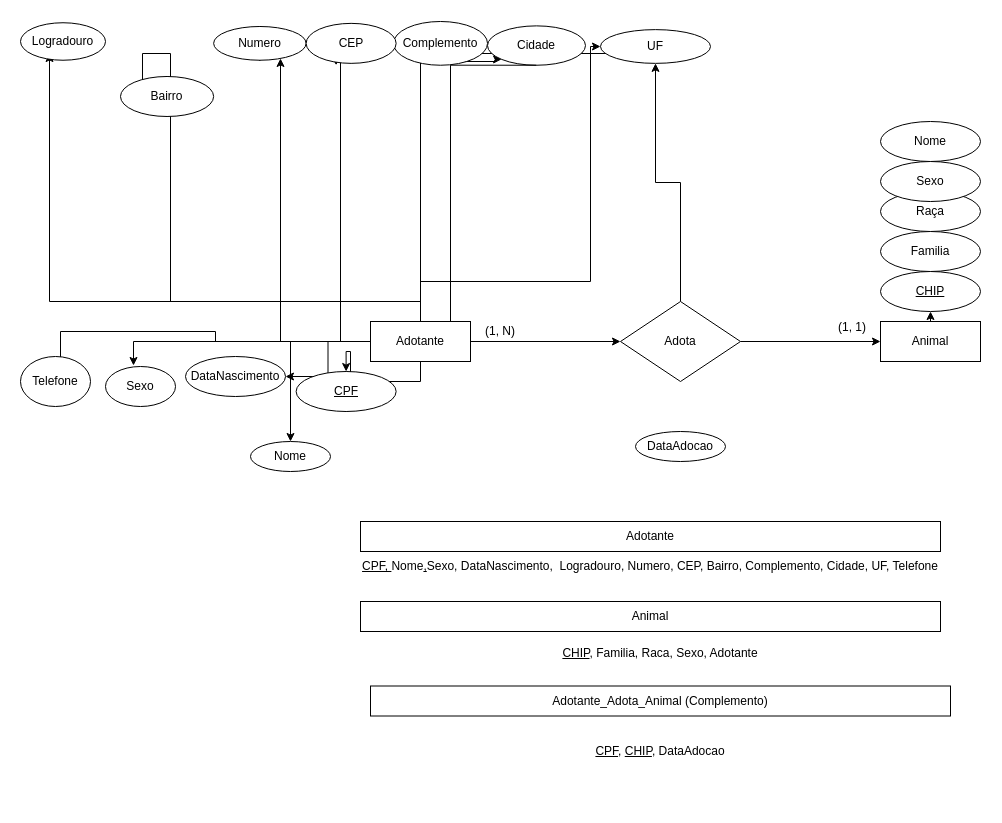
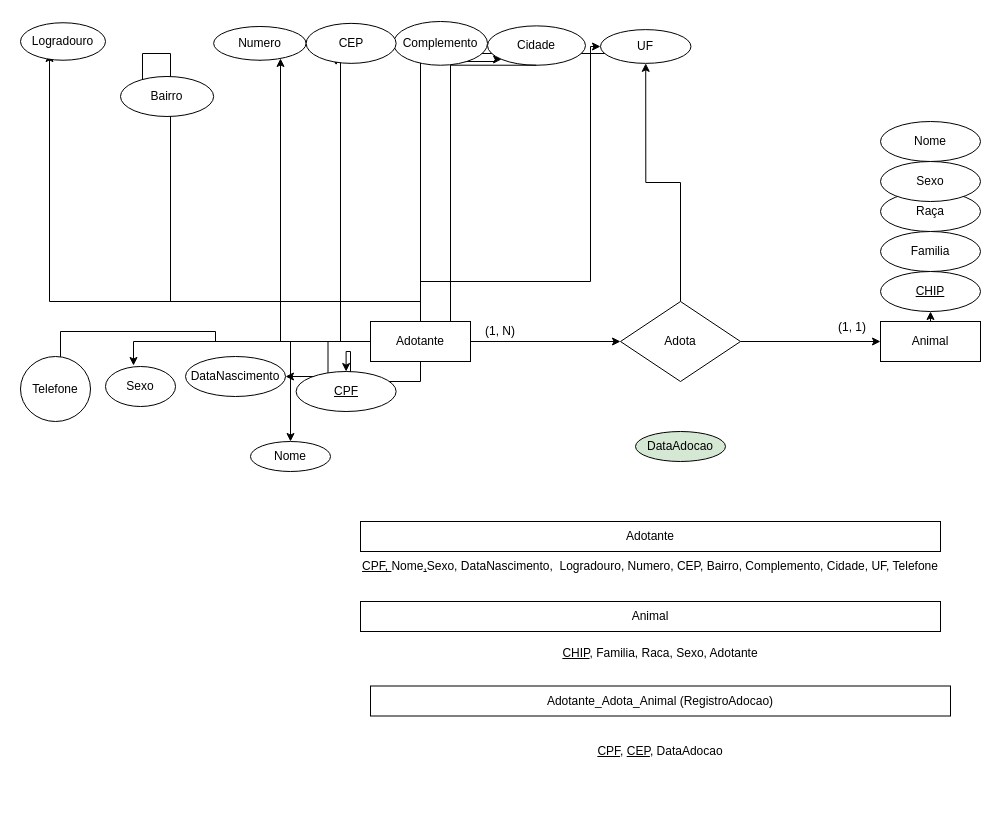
node "UF": size 110x34 -> 90x34
node "Telefone": size 70x50 -> 70x65
node "DataAdocao": fillcolor #ffffff -> #d5e8d4
node "Adotante_Adota_Animal (Complemento)": label "Adotante_Adota_Animal (Complemento)" -> "Adotante_Adota_Animal (RegistroAdocao)"
node "CPF, CHIP, DataAdocao": label "CPF, CHIP, DataAdocao" -> "CPF, CEP, DataAdocao"
